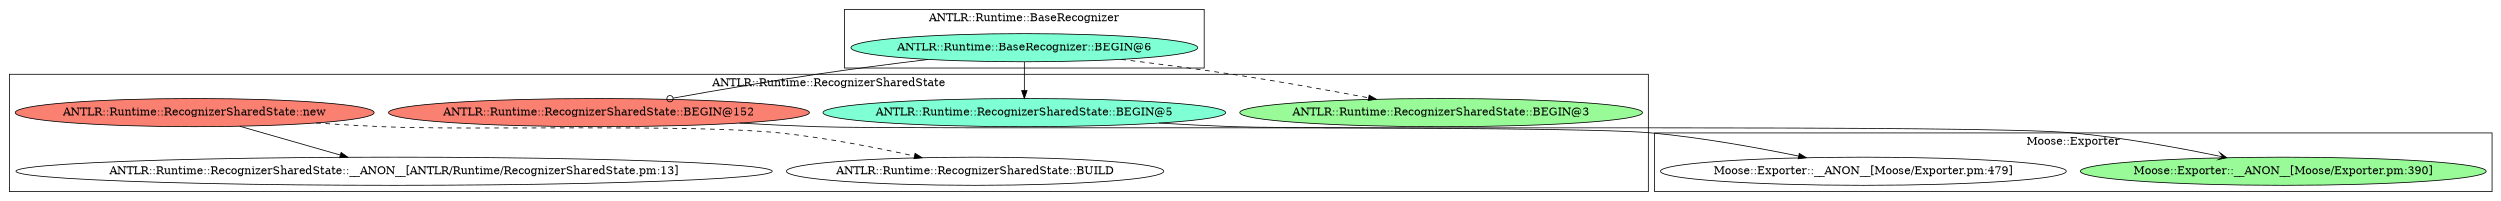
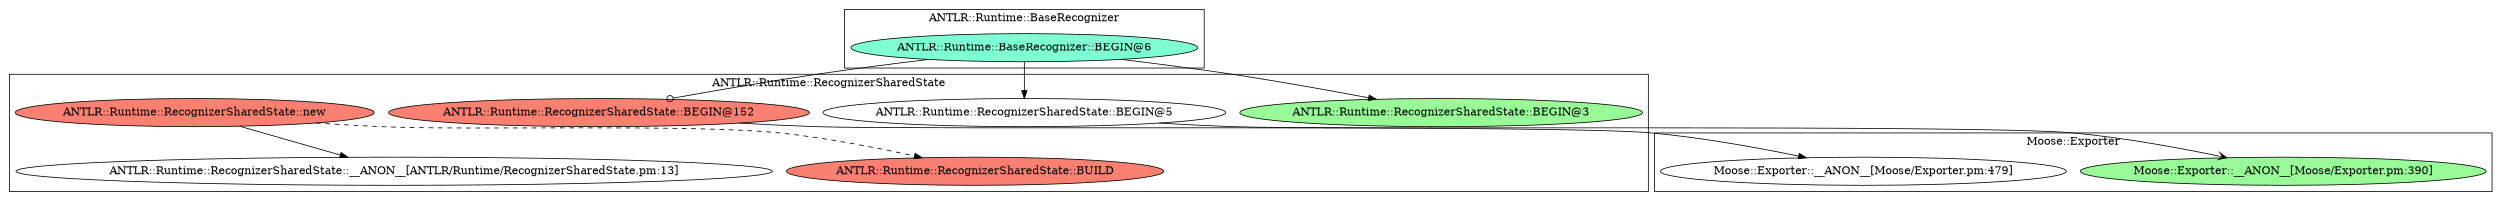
edge "ANTLR::Runtime::BaseRecognizer::BEGIN@6" -> "ANTLR::Runtime::RecognizerSharedState::BEGIN@3": style dashed -> solid
node "ANTLR::Runtime::RecognizerSharedState::BEGIN@5": fillcolor aquamarine -> white
node "ANTLR::Runtime::RecognizerSharedState::BUILD": fillcolor white -> salmon
